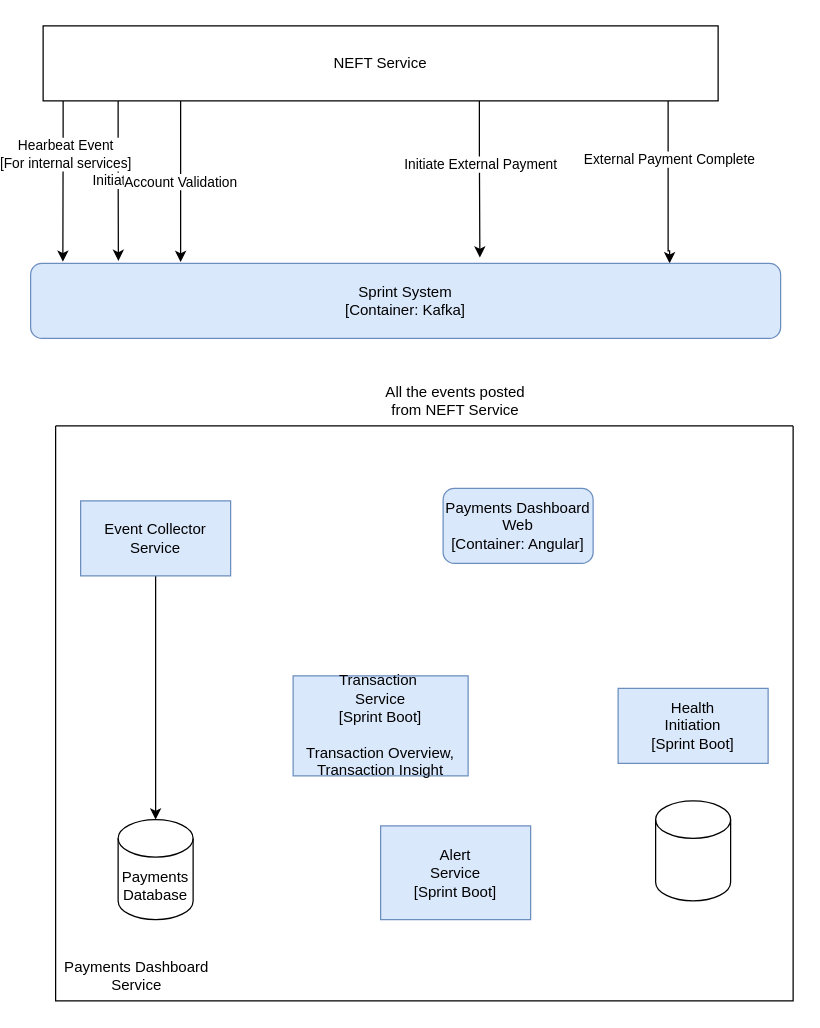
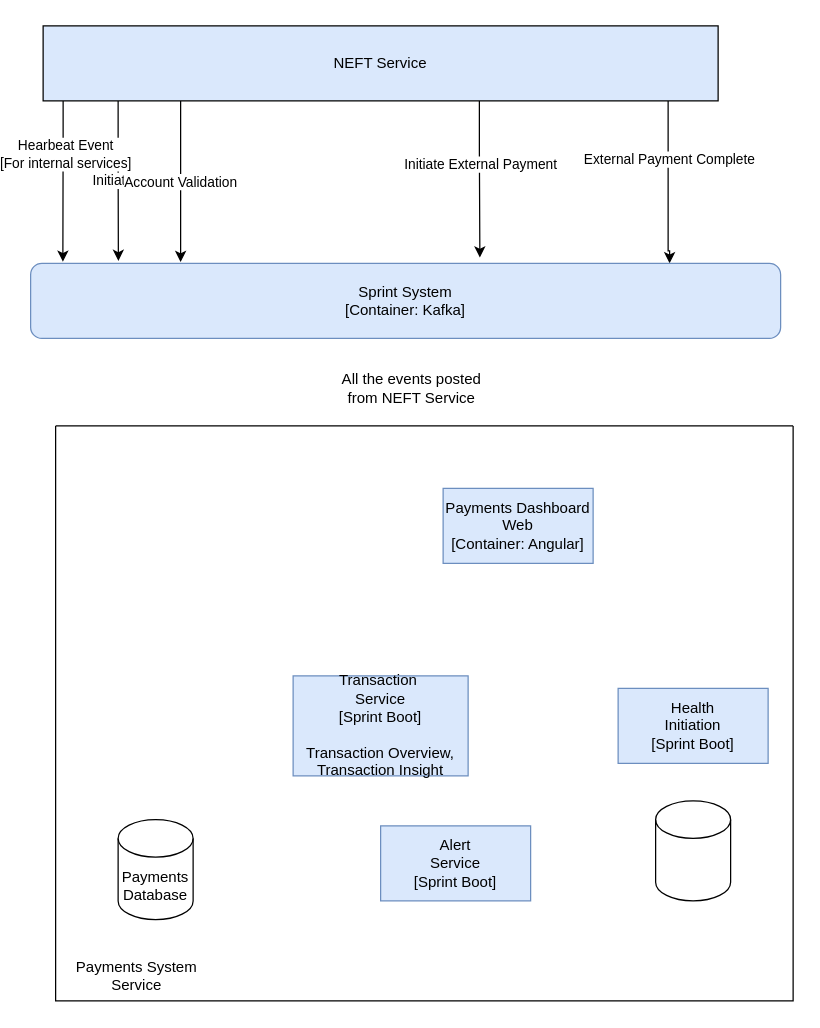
node "NEFT Service": fillcolor #ffffff -> #dae8fc
node "All the events posted from NEFT Service": moved (456, 401) -> (412, 388)
node "Payments Dashboard Web [Container: Angular]": shape rounded rectangle -> rectangle
node "Event Collector Service": removed
edge "Event Collector Service" -> "Payments Database": removed
node "Alert Service [Sprint Boot]": size 150x94 -> 150x75
node "Payments Dashboard Service": label "Payments Dashboard Service" -> "Payments System Service"
